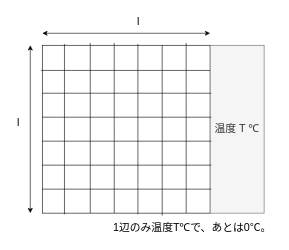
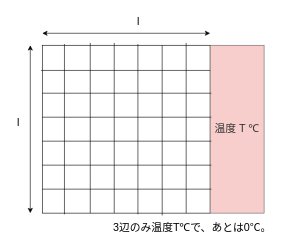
node "温度 T ℃": fillcolor #f5f5f5 -> #f8cecc
node "1辺のみ温度T℃で、あとは0℃。": label "1辺のみ温度T℃で、あとは0℃。" -> "3辺のみ温度T℃で、あとは0℃。"
